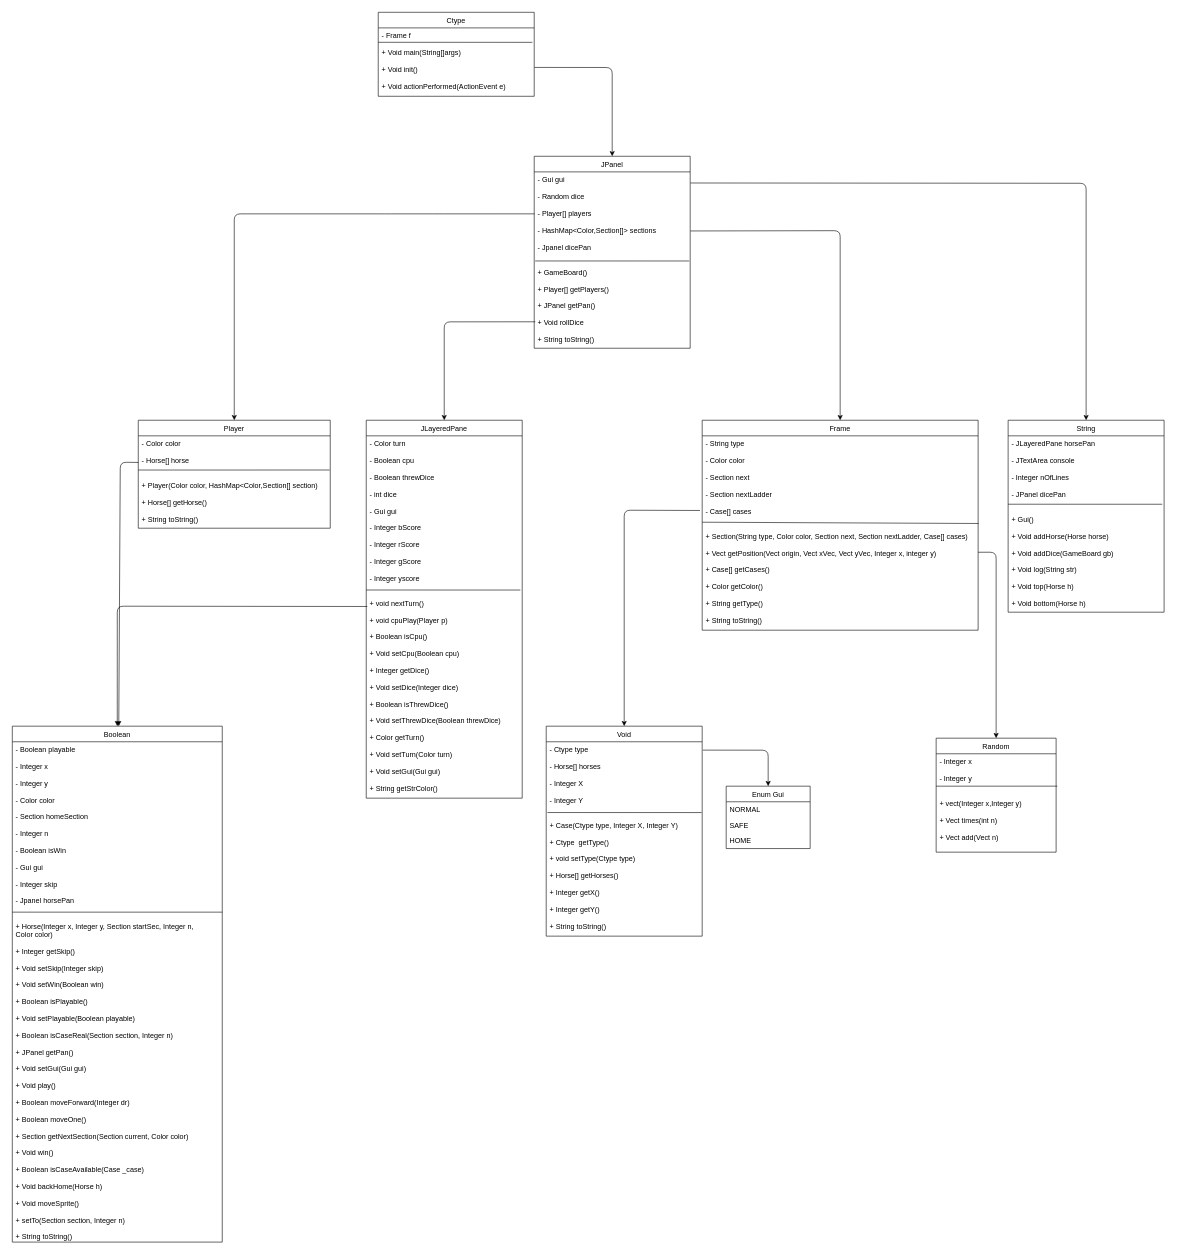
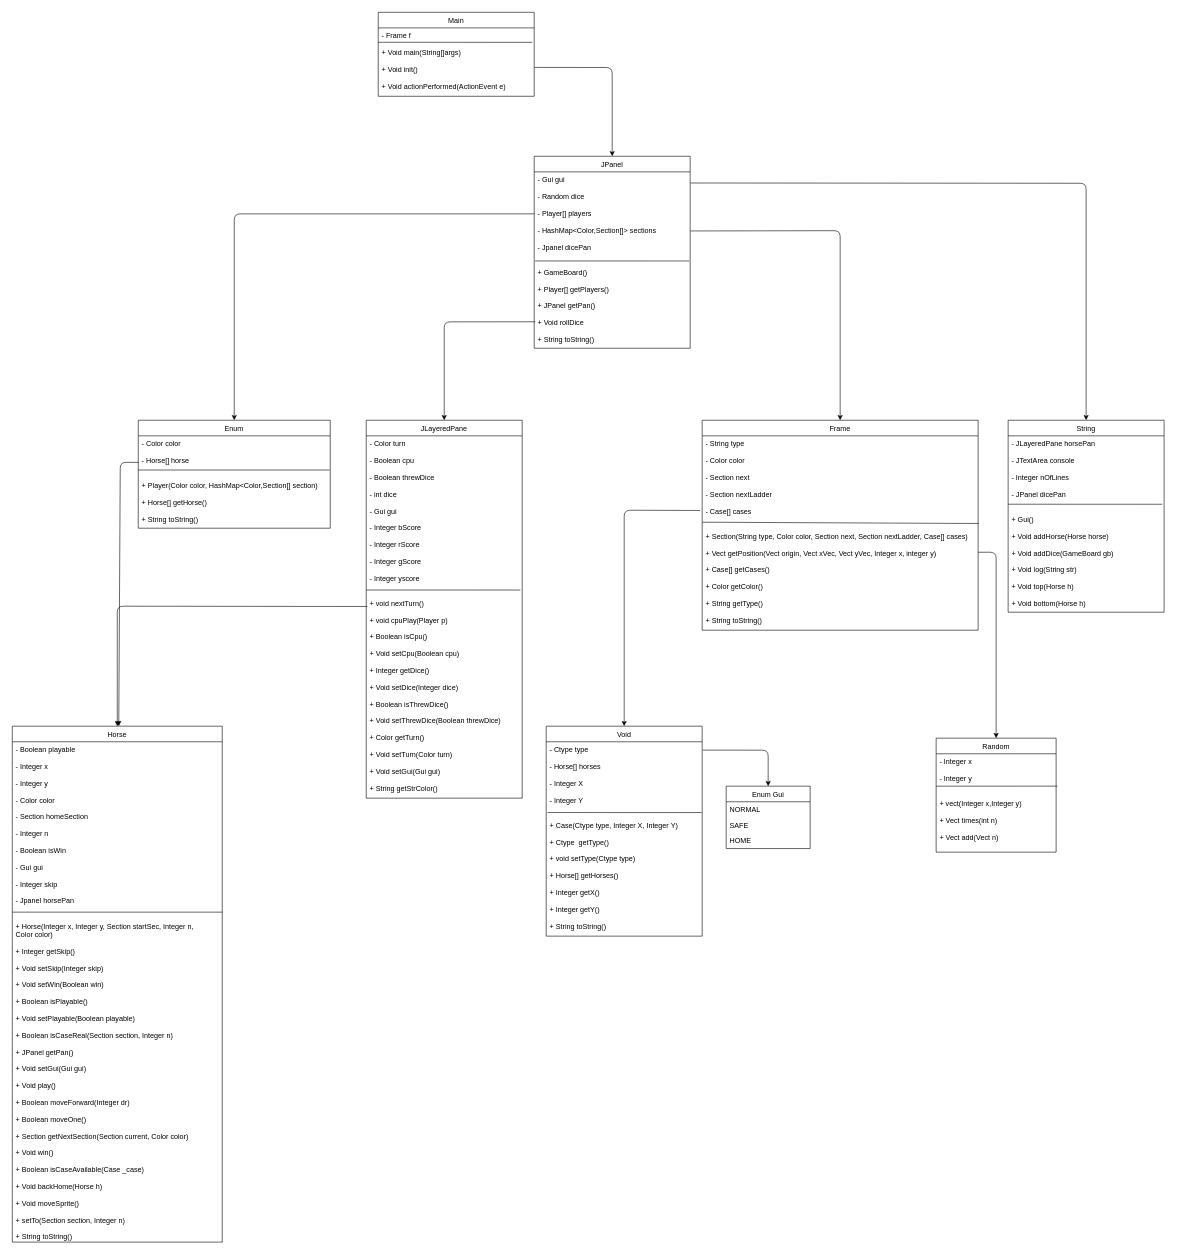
node "Ctype": label "Ctype" -> "Main"
node "Player": label "Player" -> "Enum"
node "Boolean": label "Boolean" -> "Horse"
